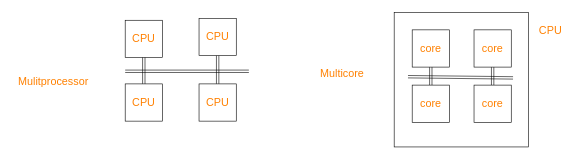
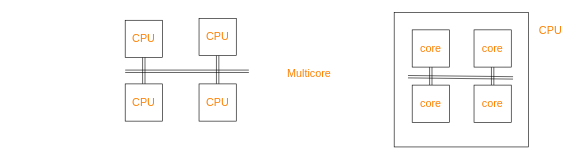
node "Multicore": moved (341, 74) -> (308, 74)
node "Mulitprocessor": removed
